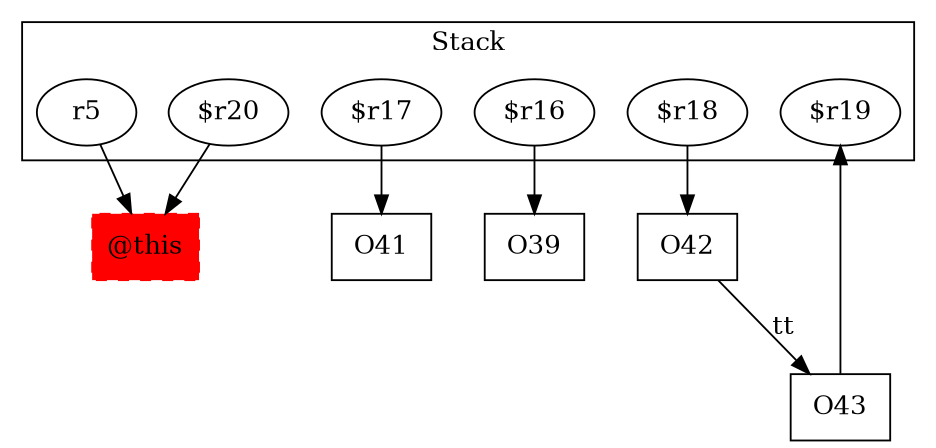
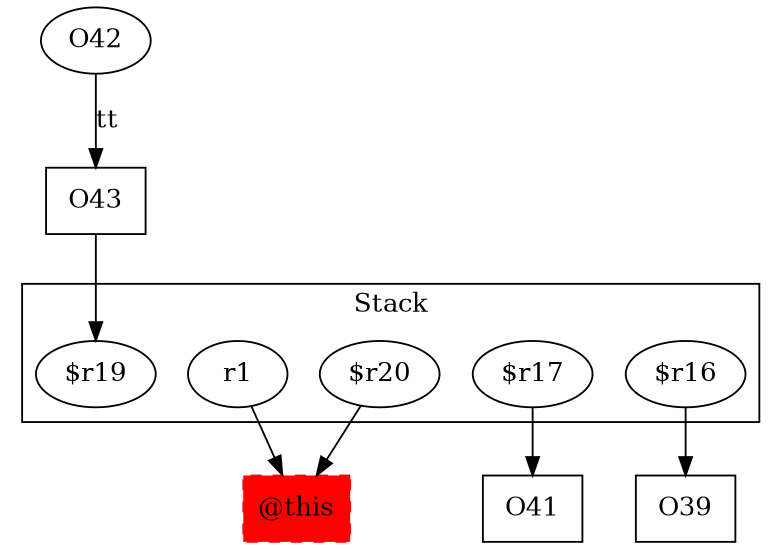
node "r5": label "r5" -> "r1"
node "$r18": removed
node "O42": shape box -> ellipse
